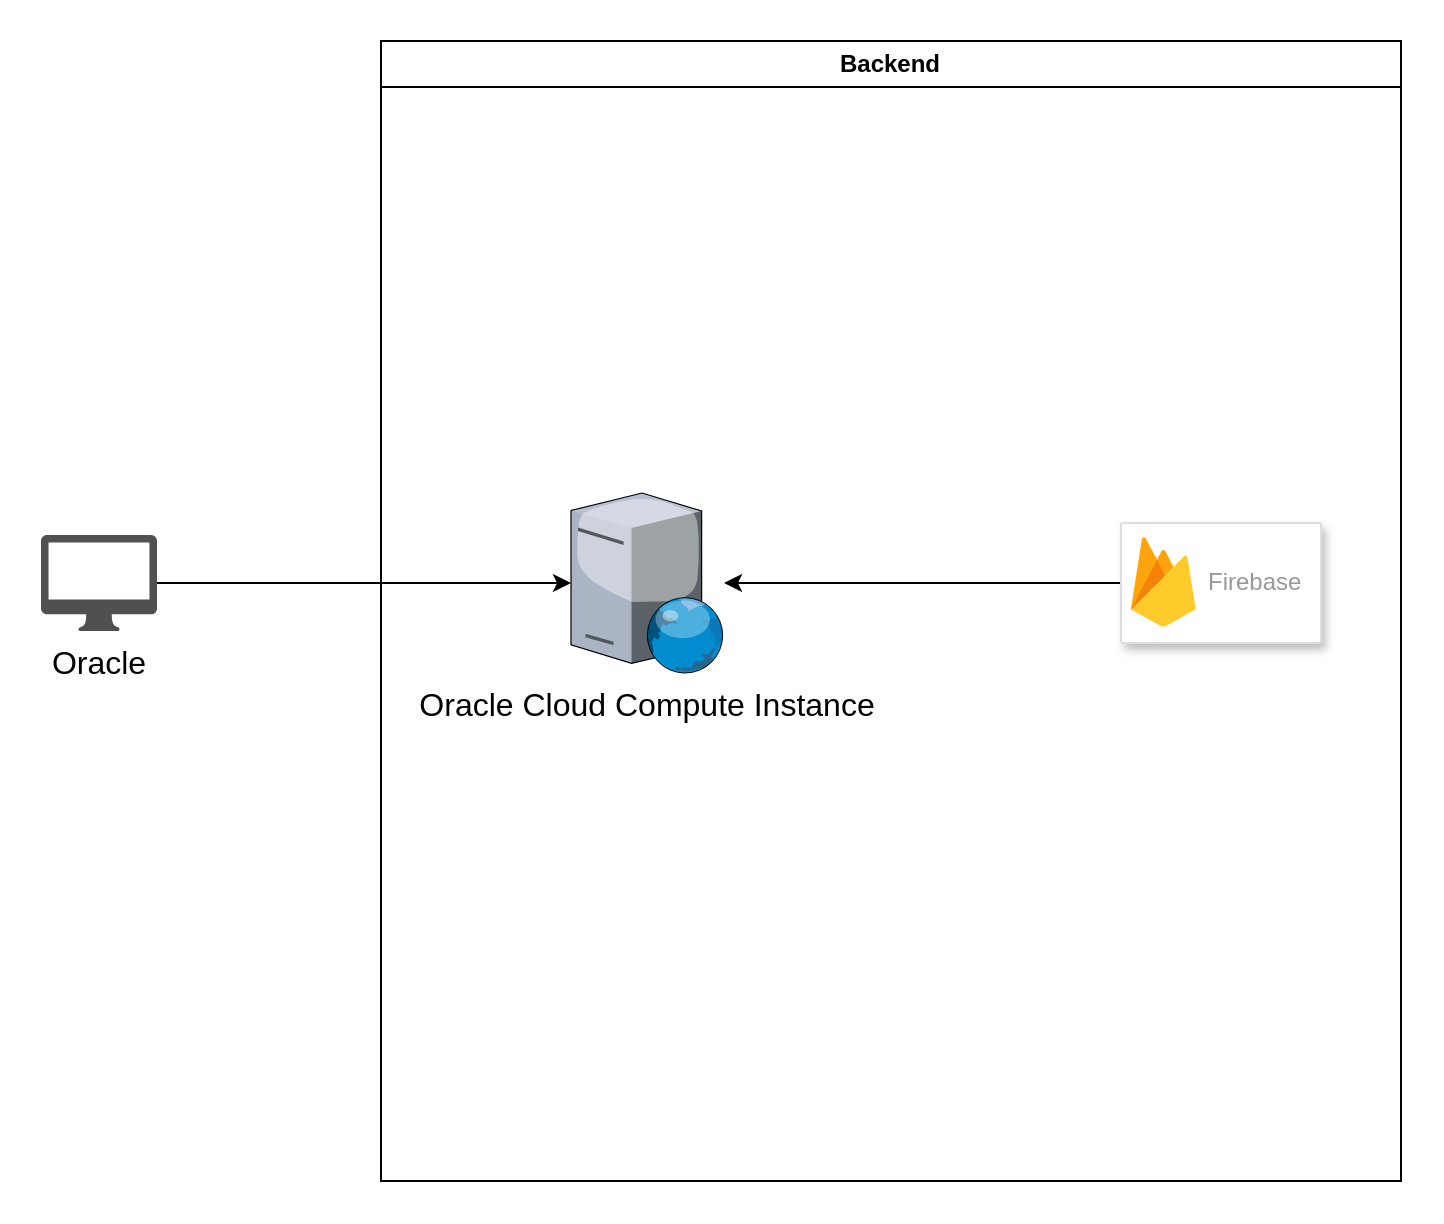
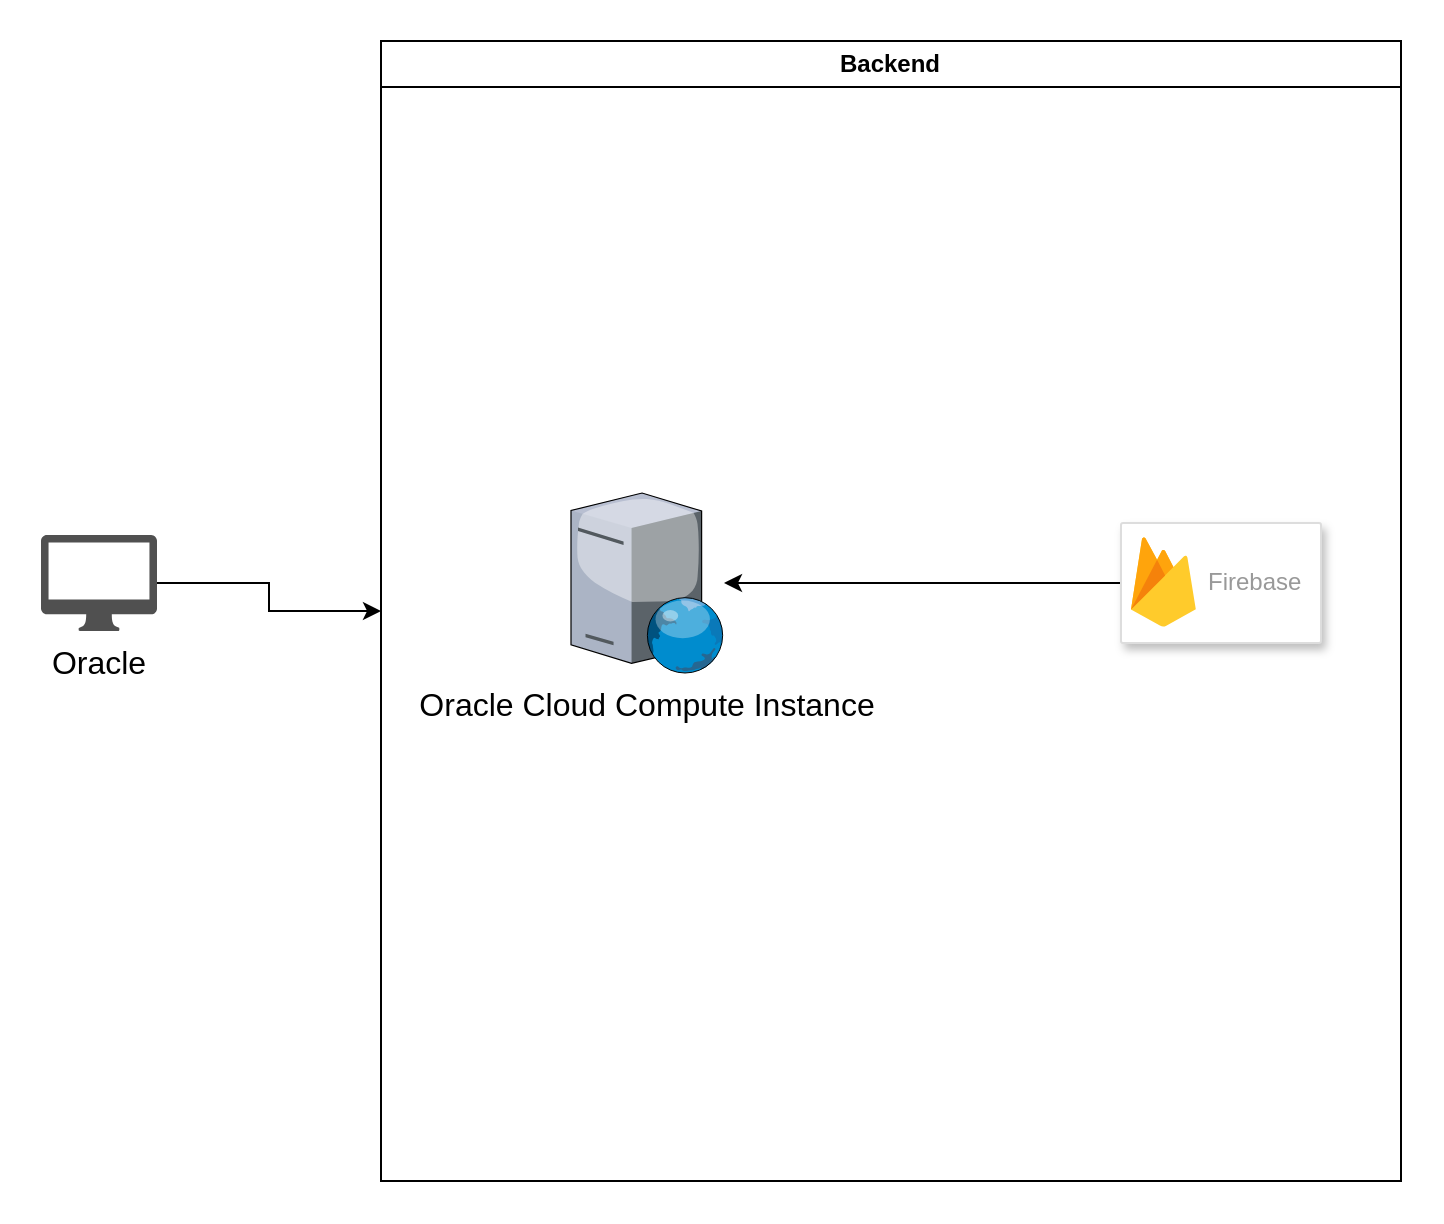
edge "Oracle" -> "Oracle Cloud Compute Instance": now "Oracle" -> "Backend"
